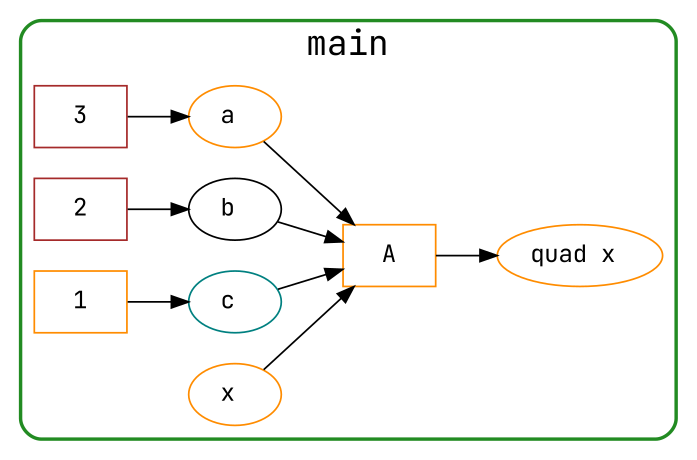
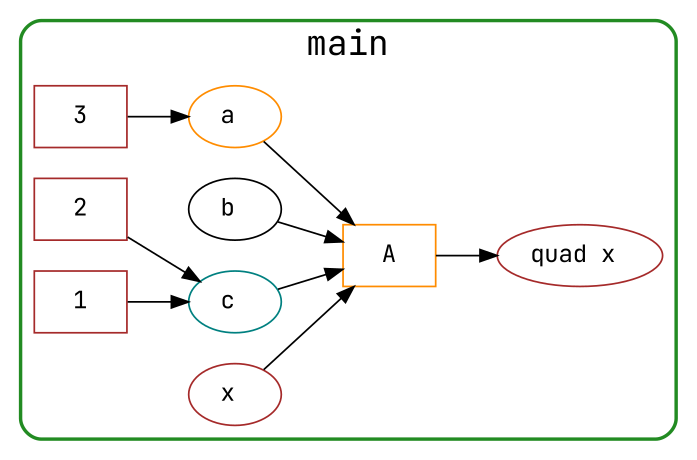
edge "2" -> "b": now "2" -> "c"
node "quad x": color darkorange -> brown
node "1": color darkorange -> brown
node "x": color darkorange -> brown
